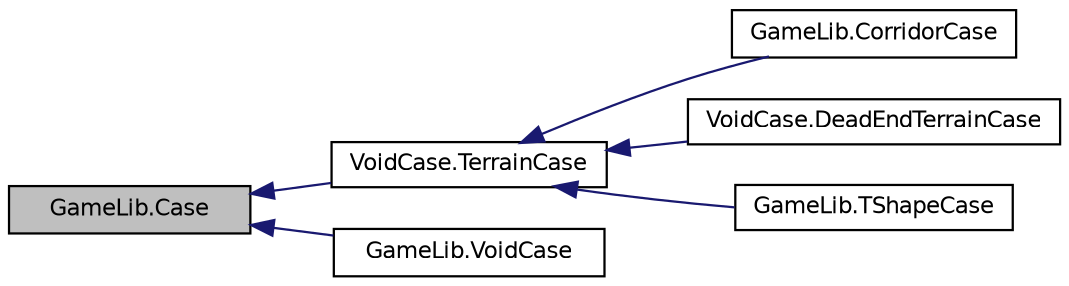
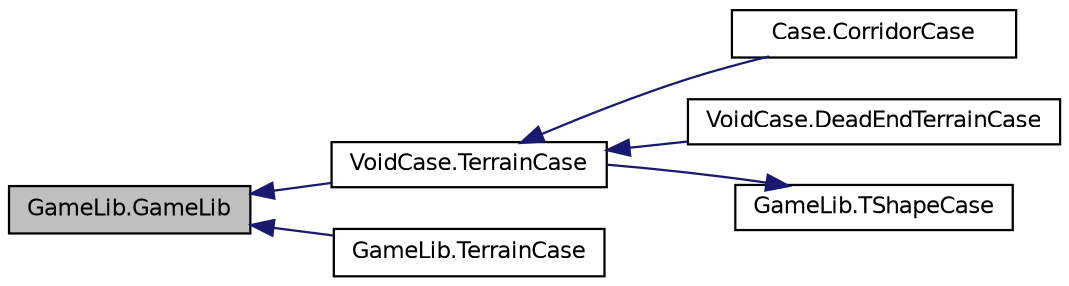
node "GameLib.CorridorCase": label "GameLib.CorridorCase" -> "Case.CorridorCase"
edge "GameLib.TShapeCase" -> "VoidCase.TerrainCase": reversed
node "GameLib.Case": label "GameLib.Case" -> "GameLib.GameLib"
node "GameLib.VoidCase": label "GameLib.VoidCase" -> "GameLib.TerrainCase"
